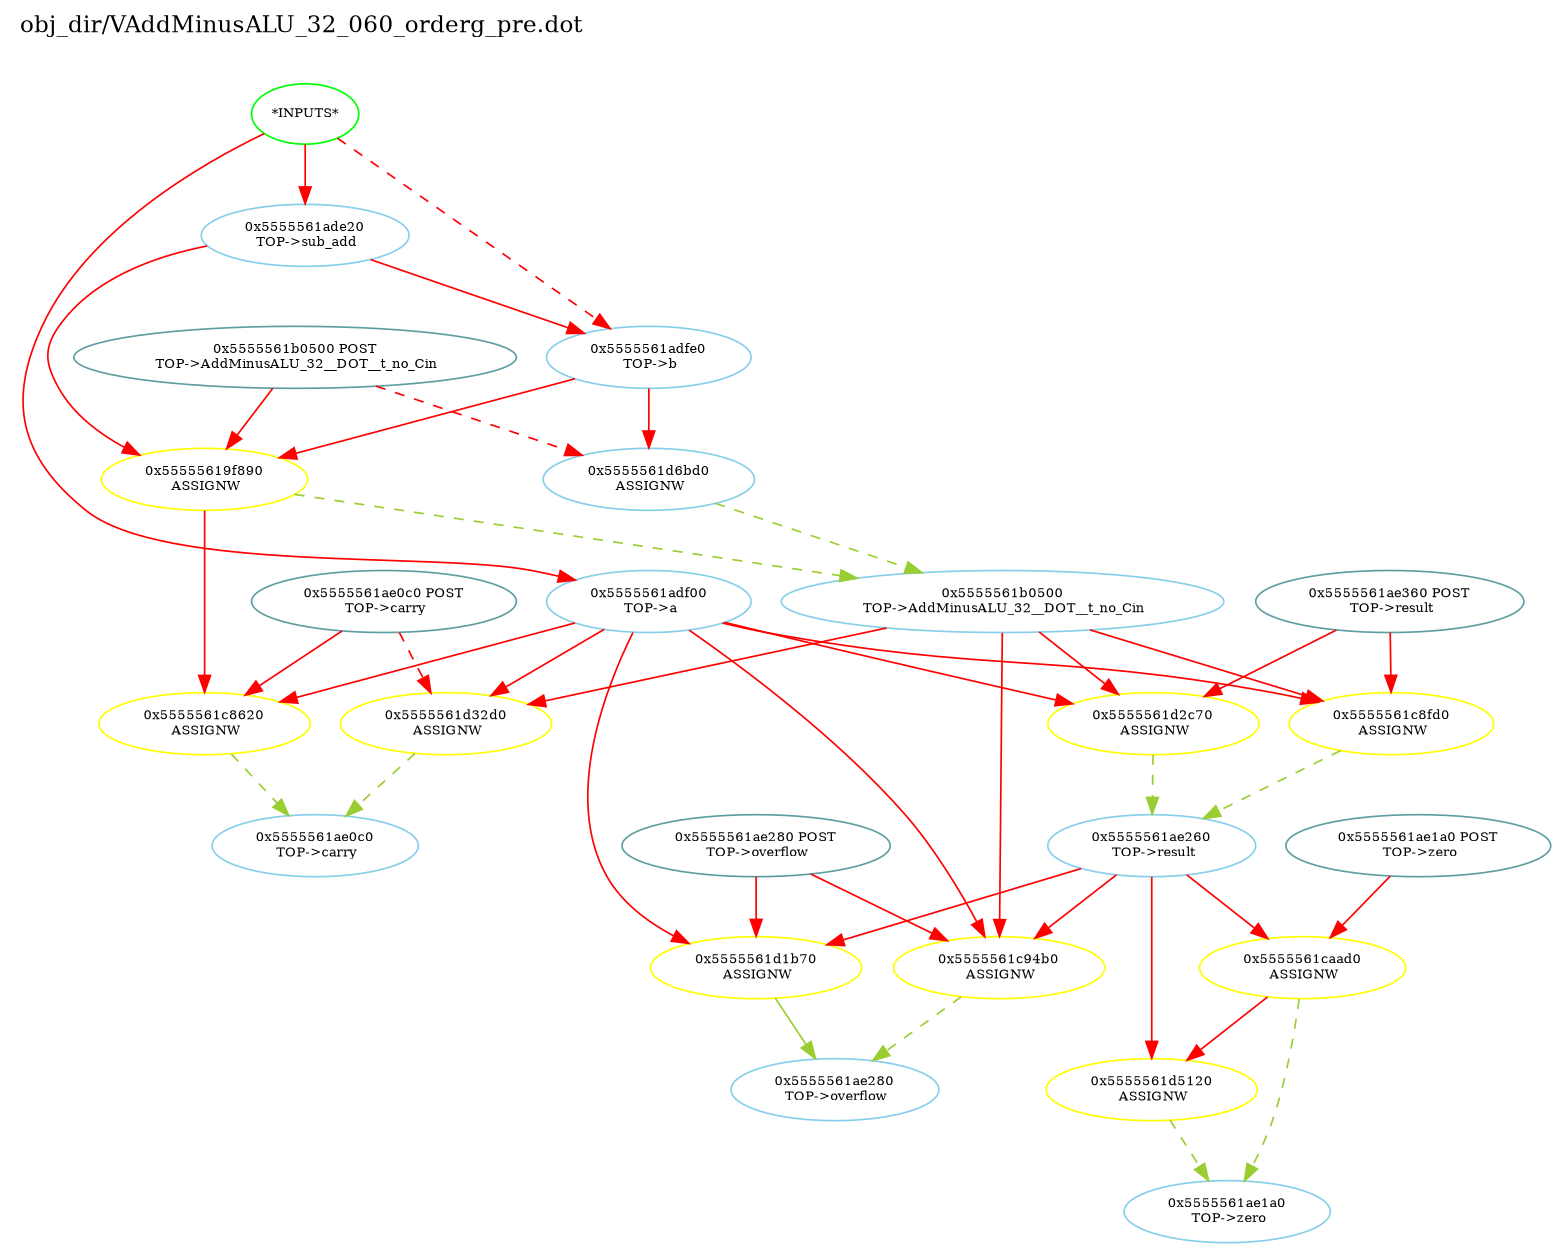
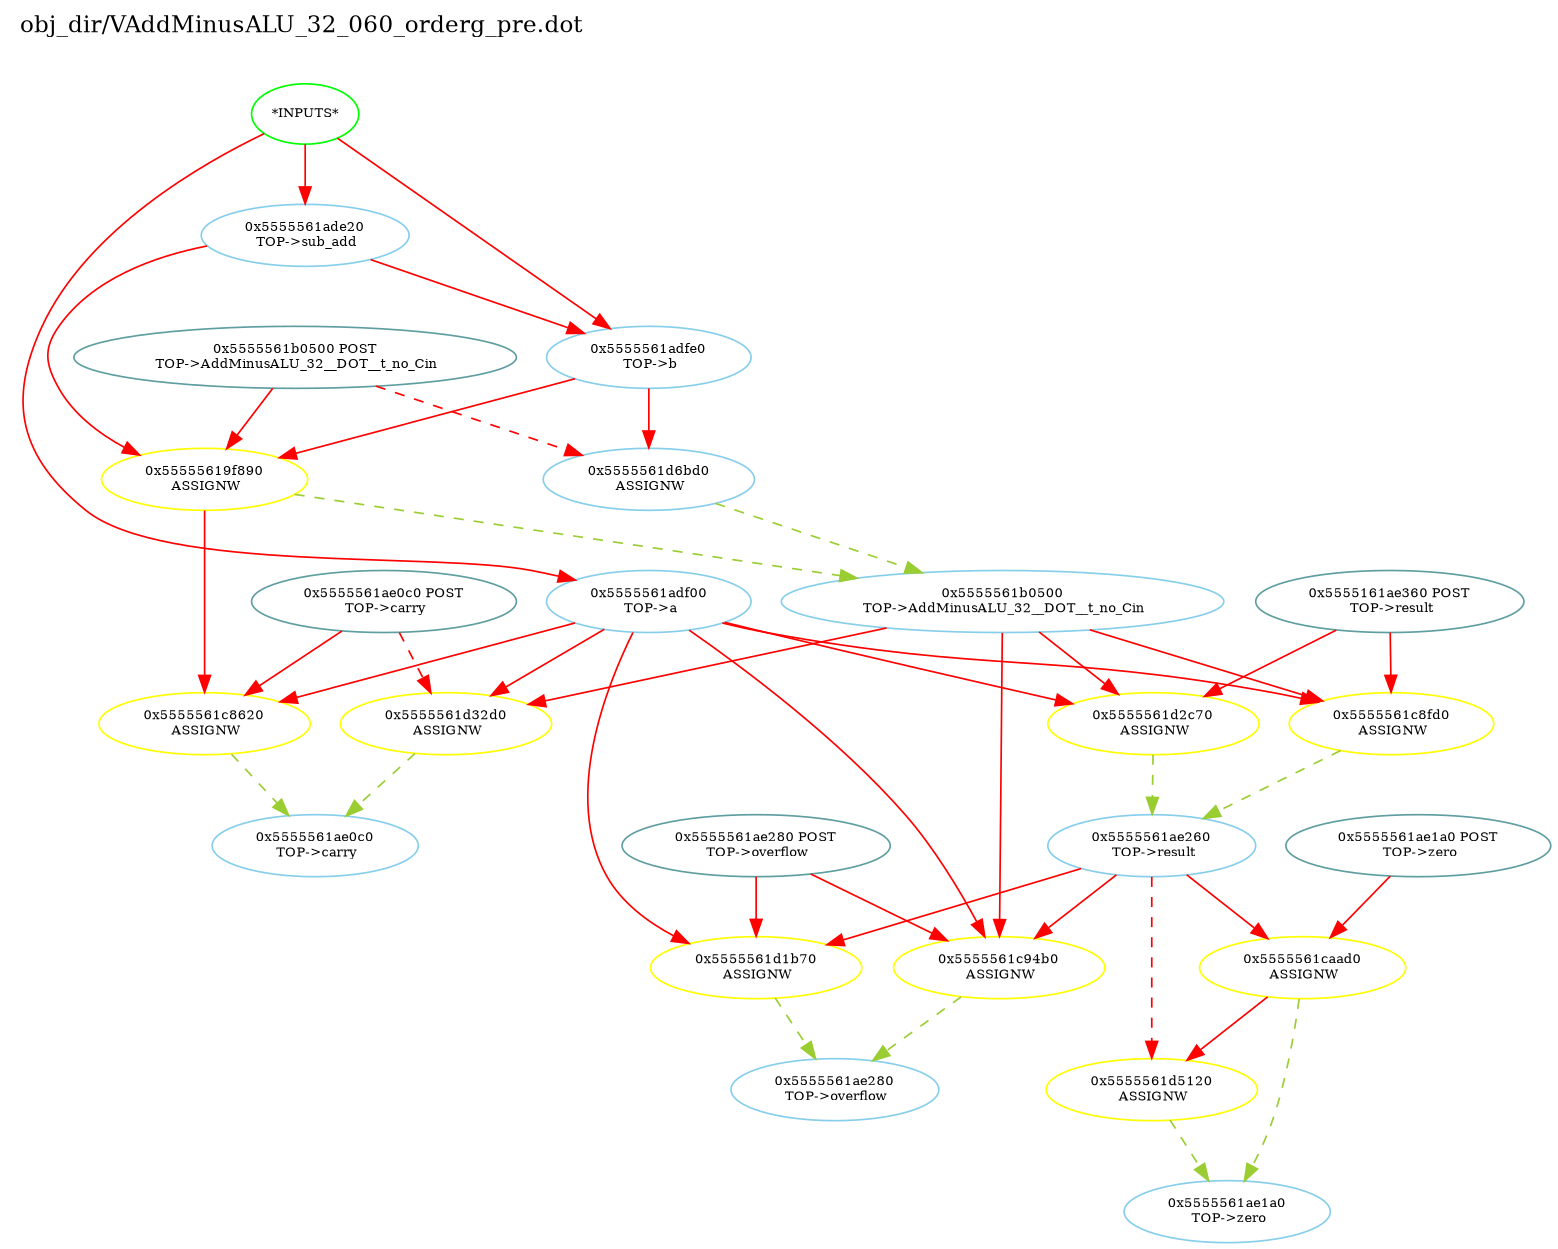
edge "*INPUTS*" -> "0x5555561adfe0 TOP->b": style dashed -> solid
node "0x5555561ae360 POST TOP->result": label "0x5555561ae360 POST TOP->result" -> "0x5555161ae360 POST TOP->result"
edge "0x5555561ae260 TOP->result" -> "0x5555561d5120 ASSIGNW": style solid -> dashed
edge "0x5555561d1b70 ASSIGNW" -> "0x5555561ae280 TOP->overflow": style solid -> dashed
